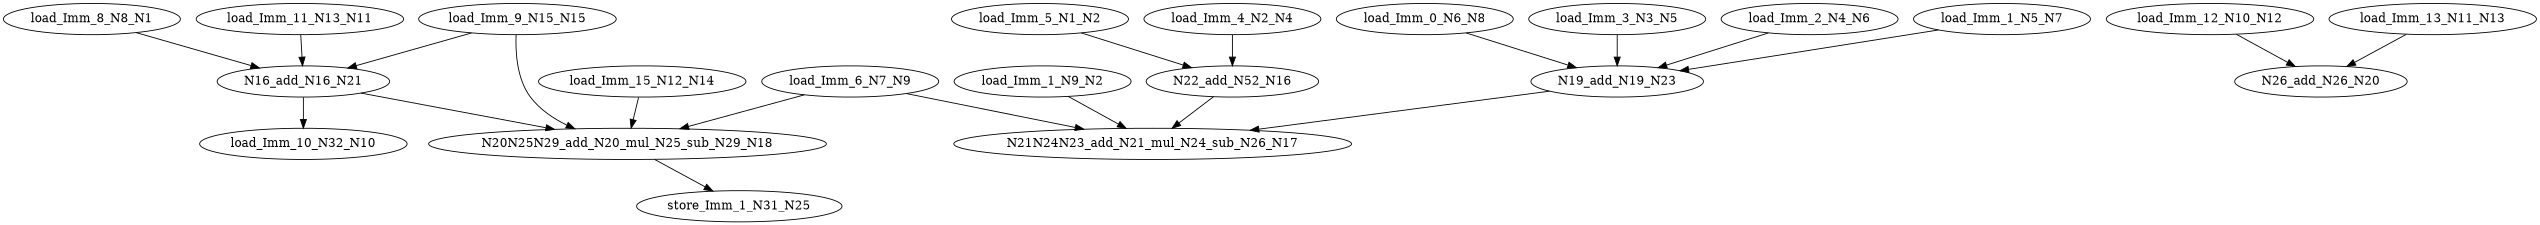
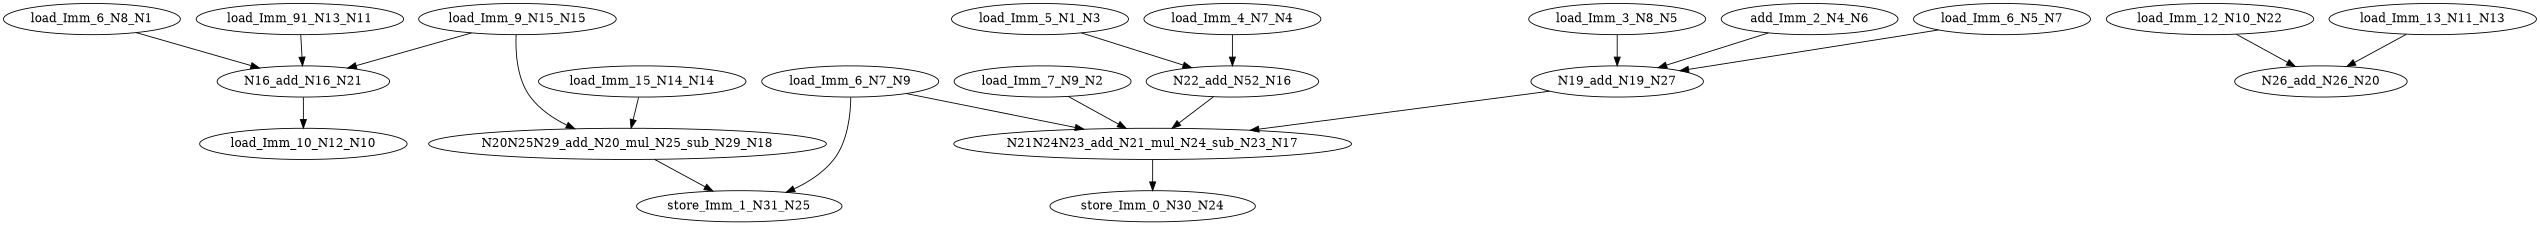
node "load_Imm_8_N8_N1": label "load_Imm_8_N8_N1" -> "load_Imm_6_N8_N1"
node "load_Imm_11_N13_N11": label "load_Imm_11_N13_N11" -> "load_Imm_91_N13_N11"
node "load_Imm_5_N1_N2": label "load_Imm_5_N1_N2" -> "load_Imm_5_N1_N3"
node "load_Imm_4_N2_N4": label "load_Imm_4_N2_N4" -> "load_Imm_4_N7_N4"
node "load_Imm_0_N6_N8": removed
node "load_Imm_3_N3_N5": label "load_Imm_3_N3_N5" -> "load_Imm_3_N8_N5"
node "load_Imm_2_N4_N6": label "load_Imm_2_N4_N6" -> "add_Imm_2_N4_N6"
node "load_Imm_1_N5_N7": label "load_Imm_1_N5_N7" -> "load_Imm_6_N5_N7"
node "load_Imm_12_N10_N12": label "load_Imm_12_N10_N12" -> "load_Imm_12_N10_N22"
node "load_Imm_15_N12_N14": label "load_Imm_15_N12_N14" -> "load_Imm_15_N14_N14"
node "load_Imm_1_N9_N2": label "load_Imm_1_N9_N2" -> "load_Imm_7_N9_N2"
node "N19_add_N19_N23": label "N19_add_N19_N23" -> "N19_add_N19_N27"
edge "N16_add_N16_N21" -> "N20N25N29_add_N20_mul_N25_sub_N29_N18": removed
edge "load_Imm_6_N7_N9" -> "N20N25N29_add_N20_mul_N25_sub_N29_N18": now "load_Imm_6_N7_N9" -> "store_Imm_1_N31_N25"
node "load_Imm_10_N32_N10": label "load_Imm_10_N32_N10" -> "load_Imm_10_N12_N10"
node "N21N24N23_add_N21_mul_N24_sub_N26_N17": label "N21N24N23_add_N21_mul_N24_sub_N26_N17" -> "N21N24N23_add_N21_mul_N24_sub_N23_N17"
node "store_Imm_0_N30_N24": added
